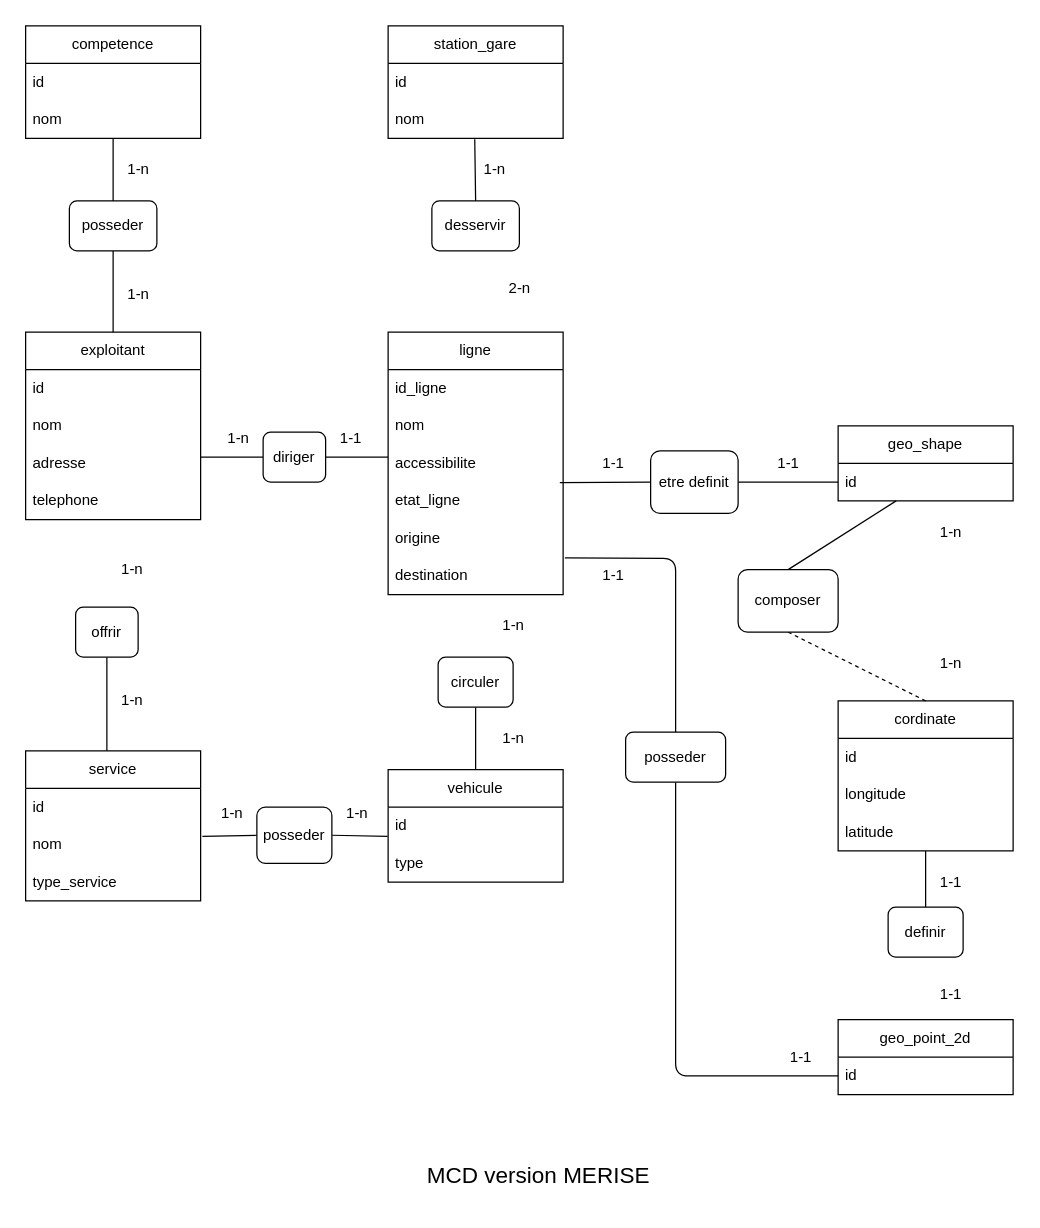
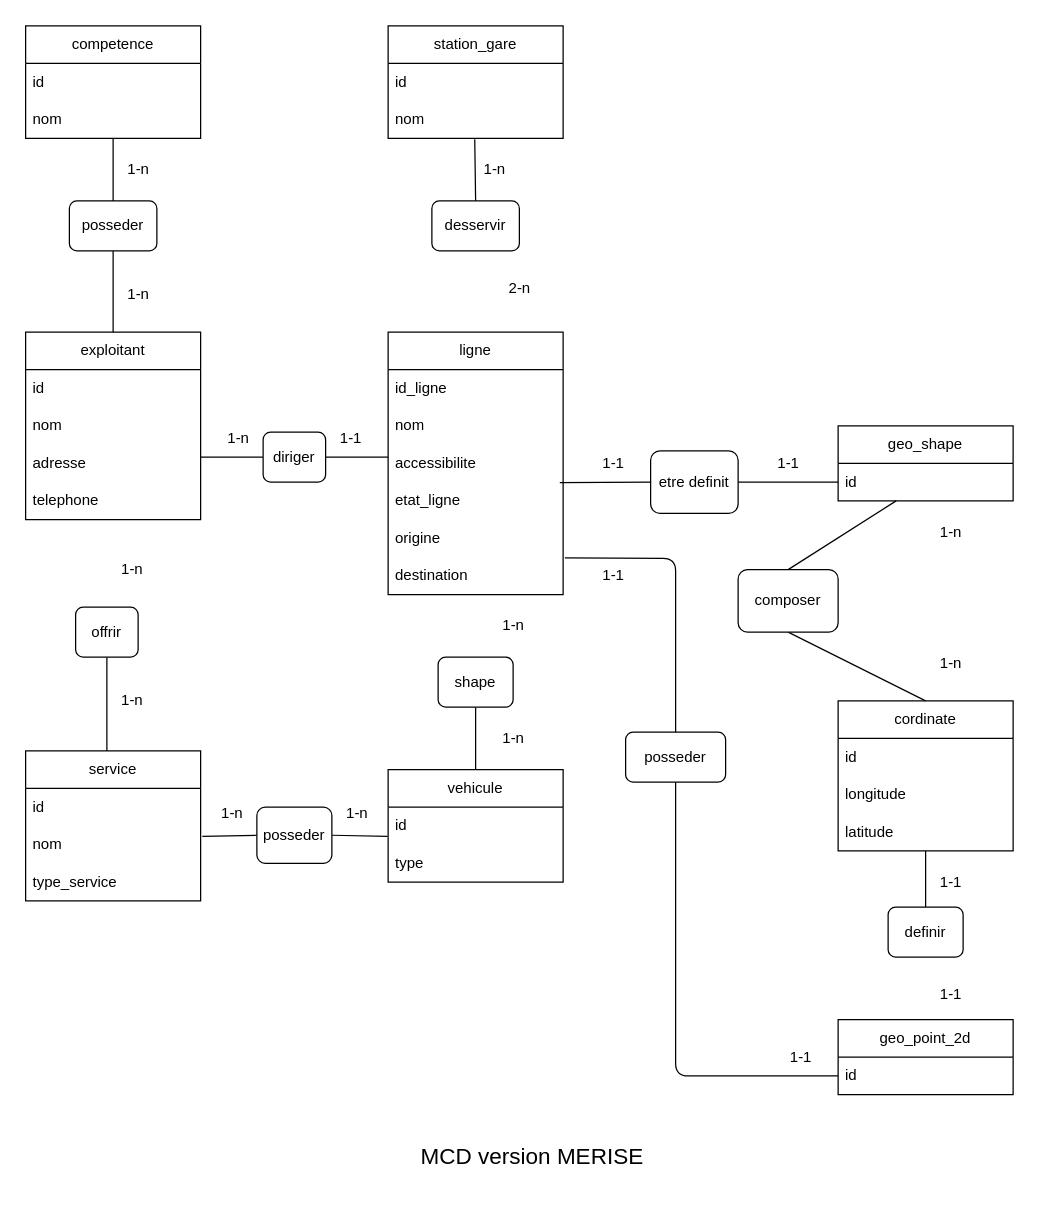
edge "composer" -- "cordinate": style dashed -> solid
node "circuler": label "circuler" -> "shape"
node "MCD version MERISE": moved (538, 1176) -> (532, 1157)
